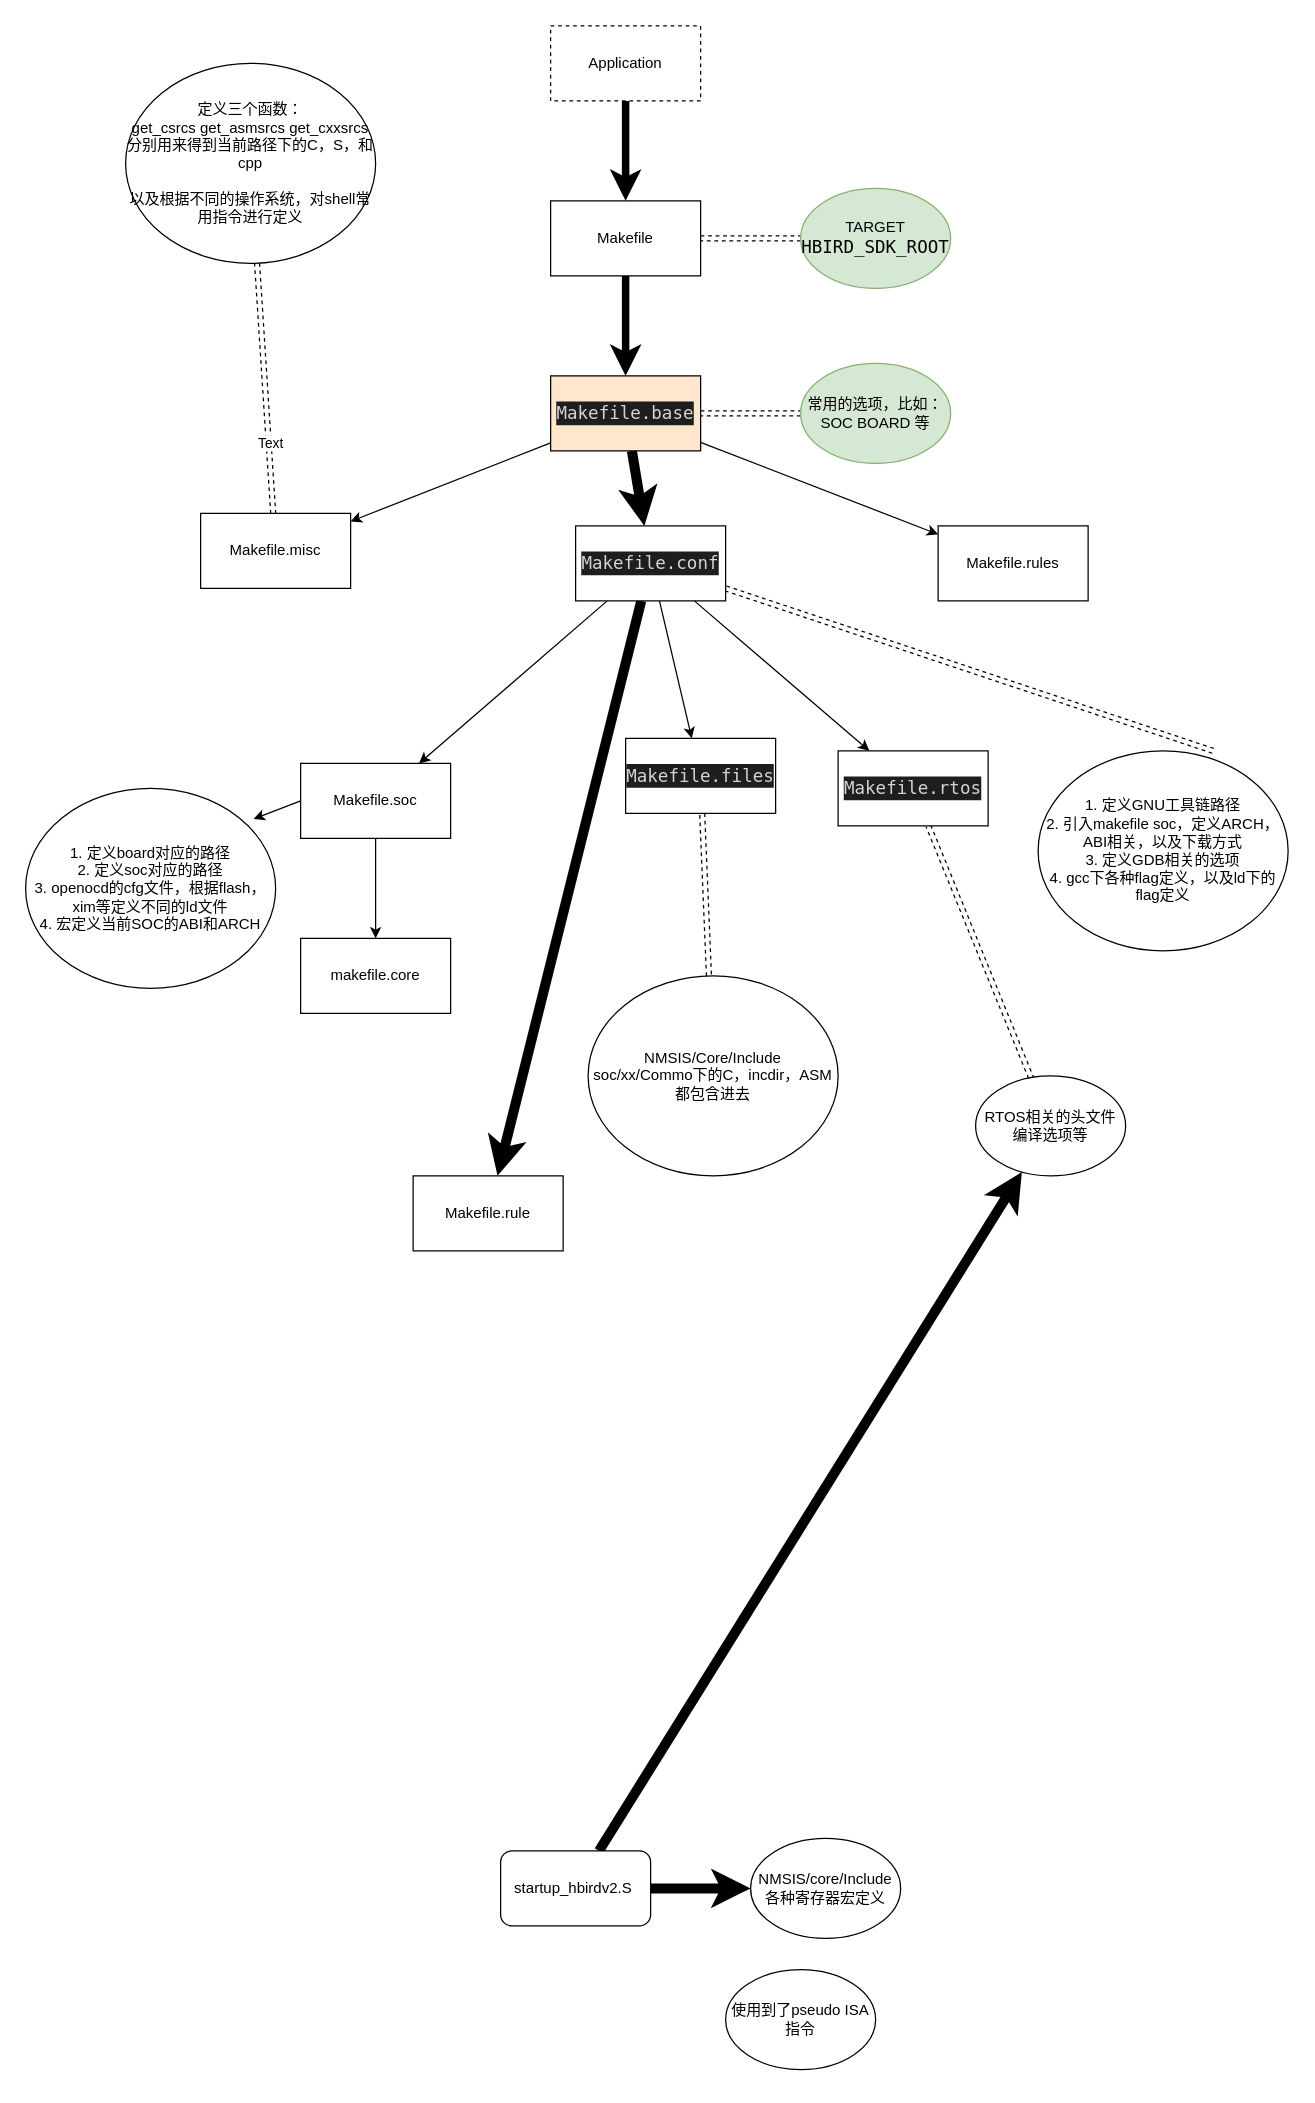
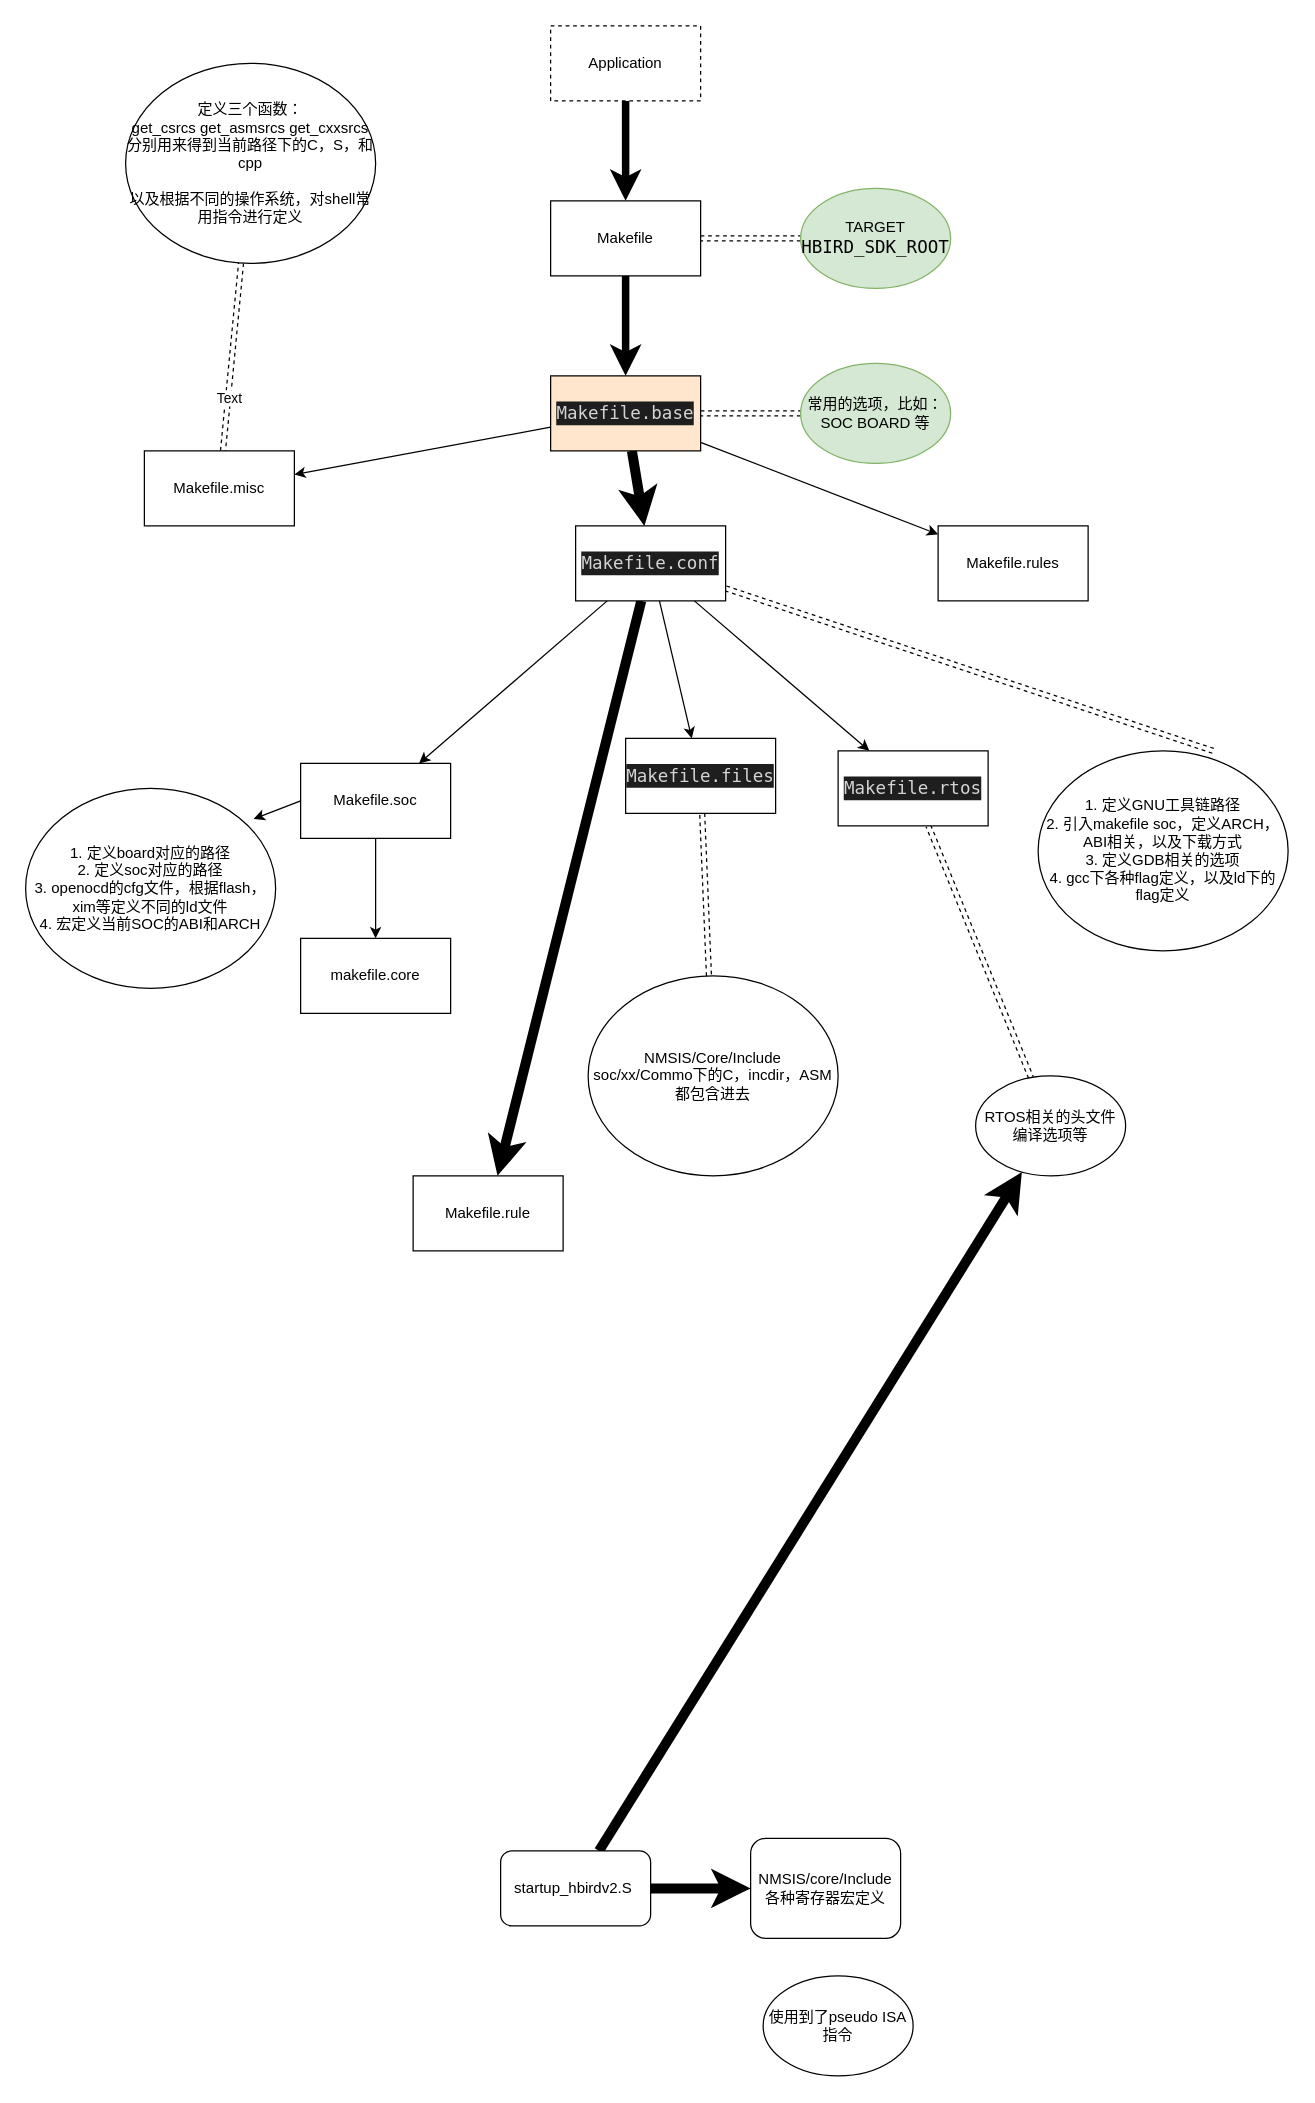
node "Makefile.misc": moved (276, 551) -> (219, 488)
node "NMSIS/core/Include各种寄存器宏定义": shape ellipse -> rounded rectangle
node "使用到了pseudo ISA指令": moved (801, 2019) -> (838, 2026)
